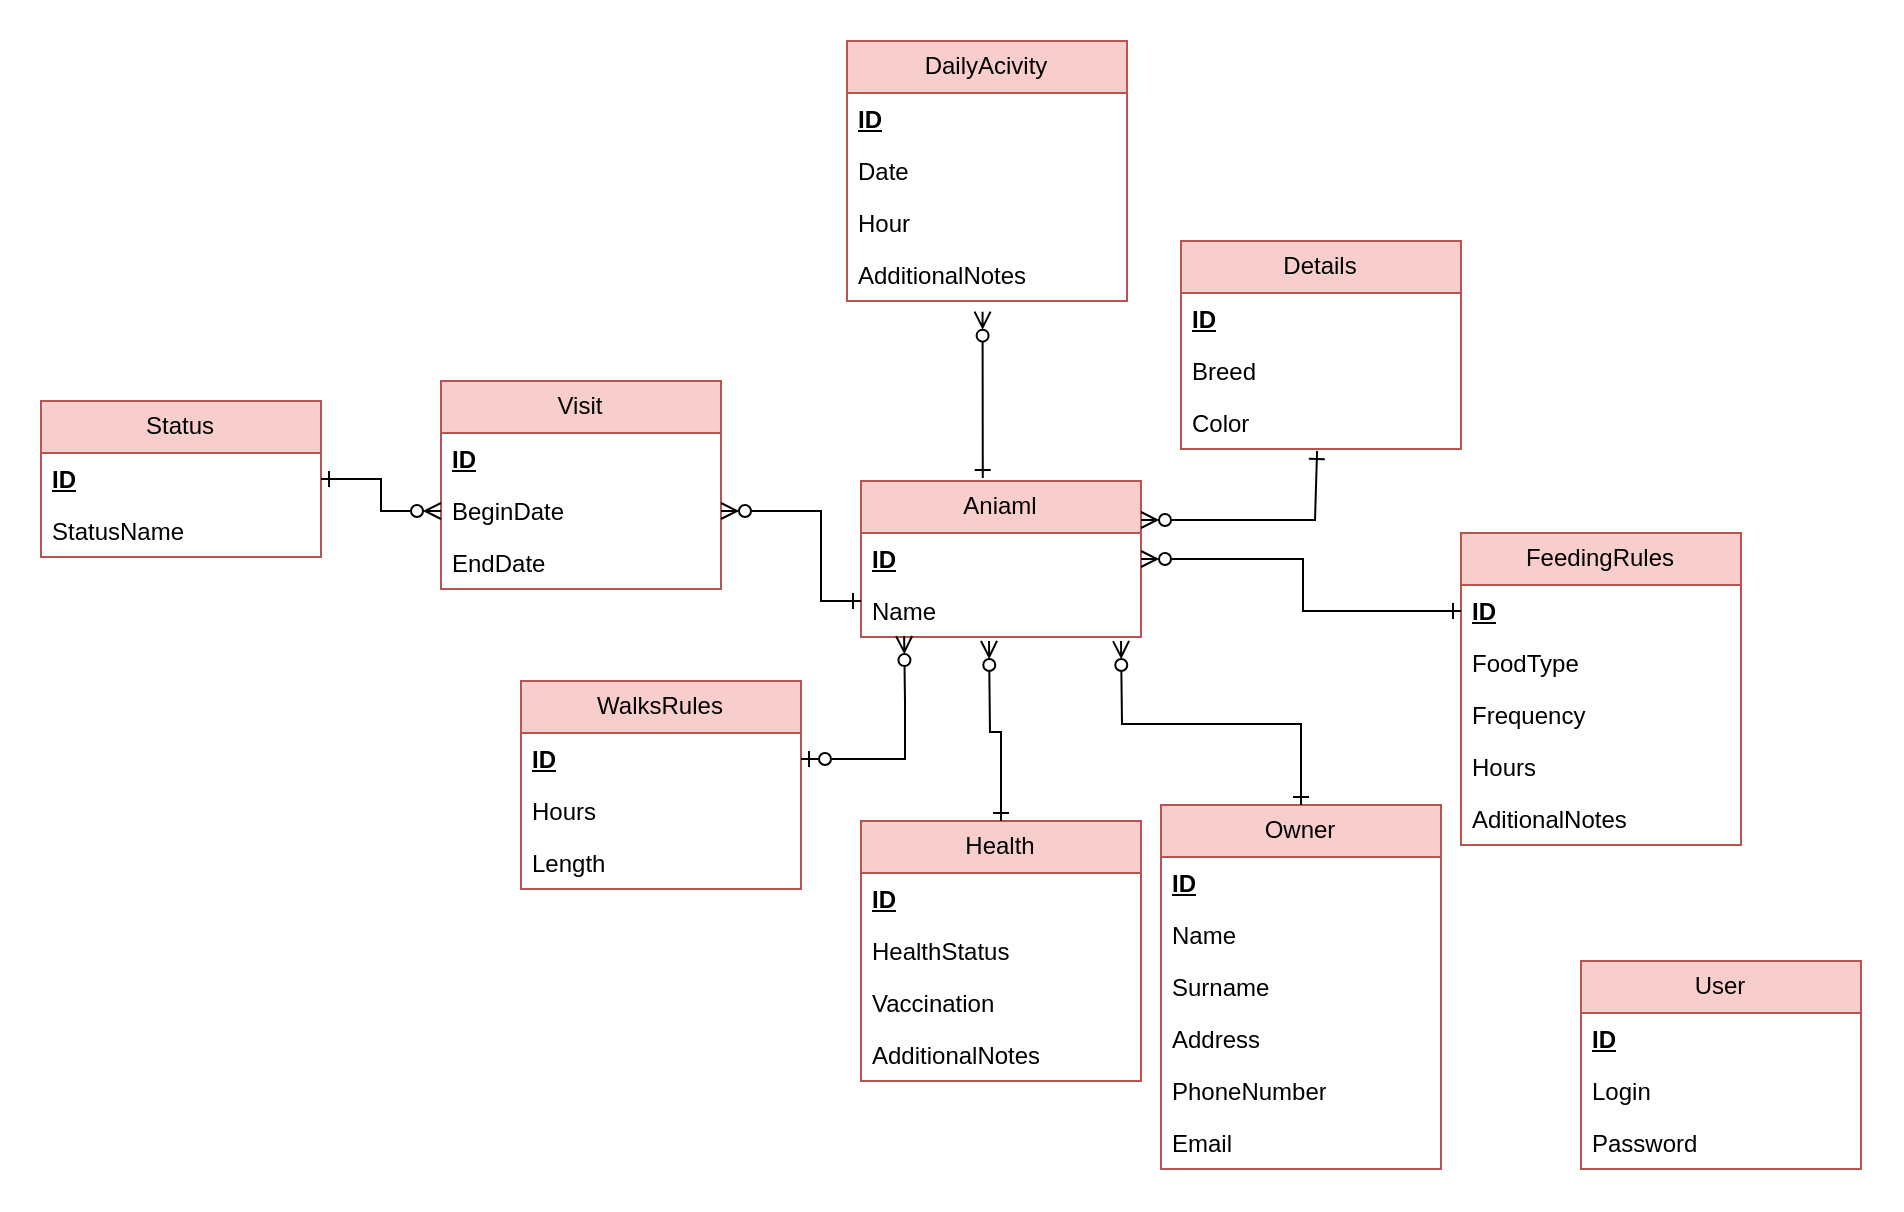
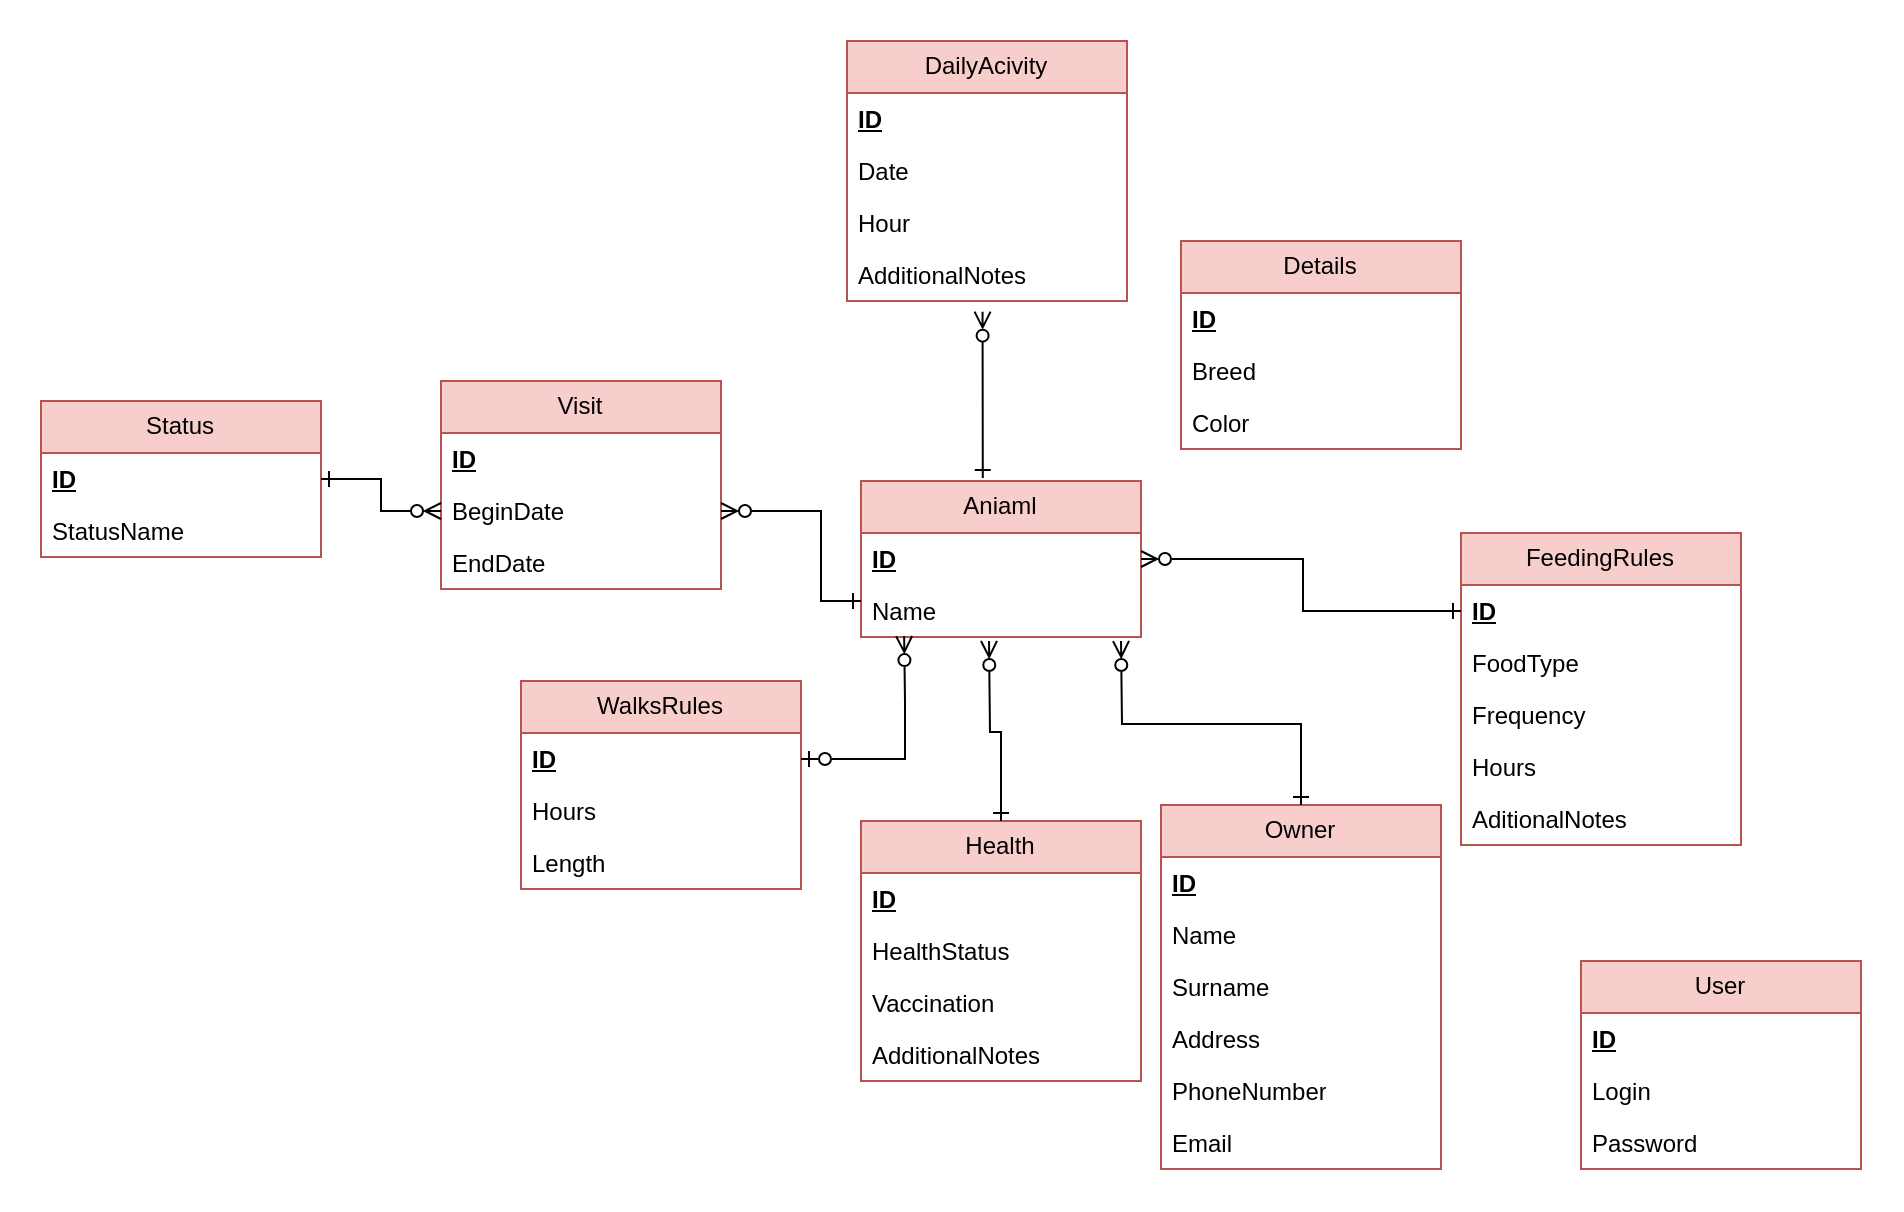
edge "Color" -- "Aniaml": removed
